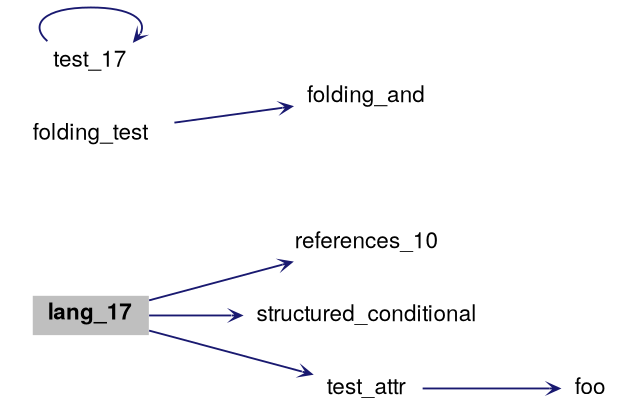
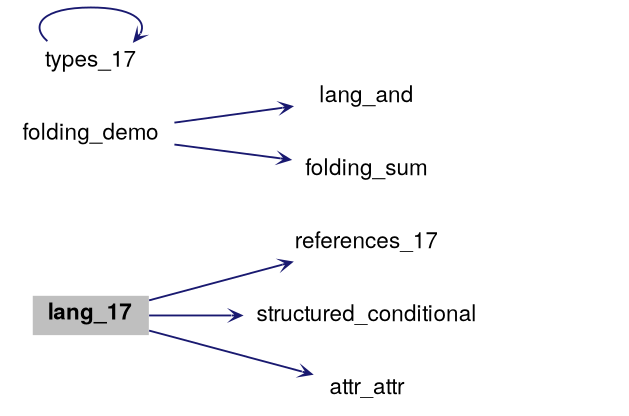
node "test_17": label "test_17" -> "types_17"
node "folding_and": label "folding_and" -> "lang_and"
node "folding_test": label "folding_test" -> "folding_demo"
node "folding_sum": added
node "references_10": label "references_10" -> "references_17"
node "test_attr": label "test_attr" -> "attr_attr"
node "foo": removed
